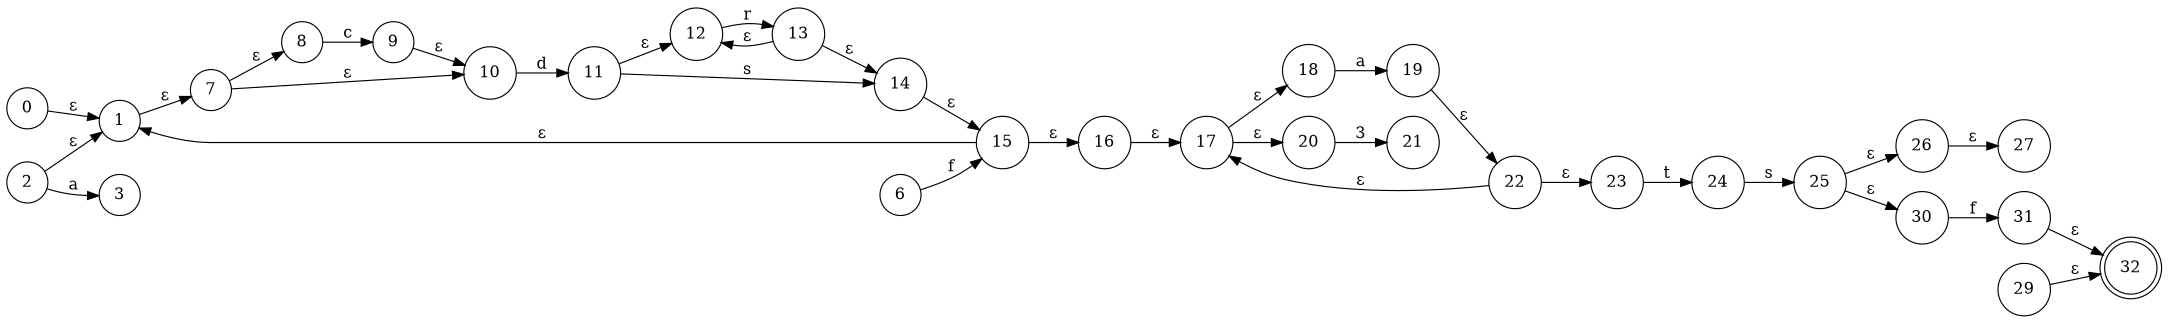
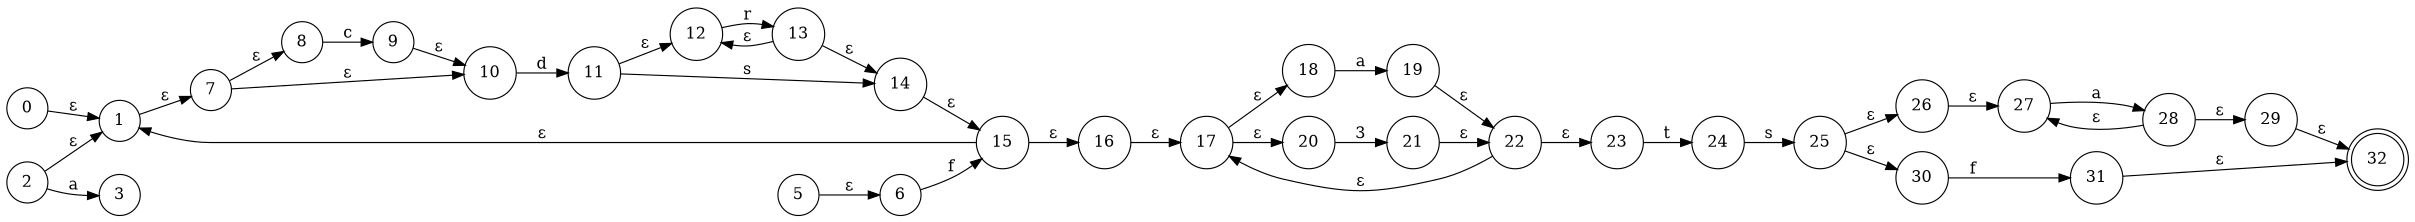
node "28": added
edge "21" -> "22": added, label "ε"
node "5": added
